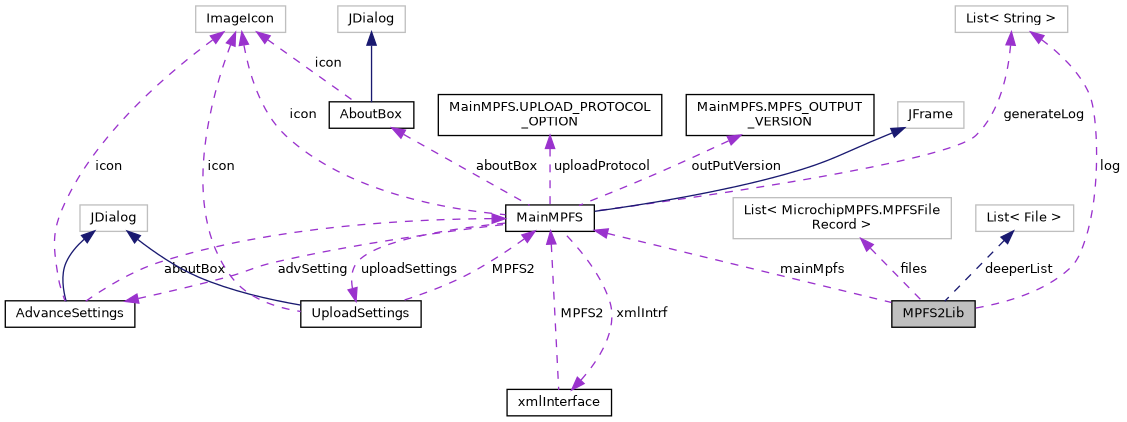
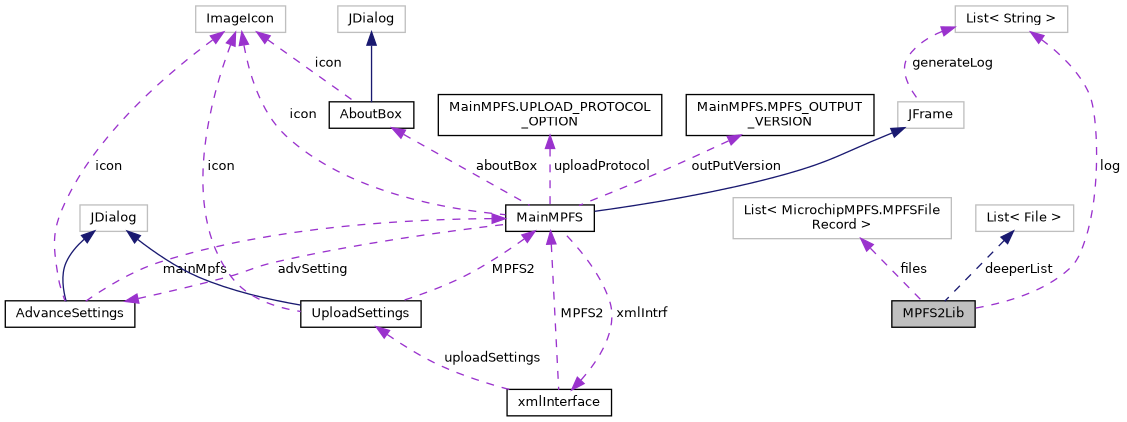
edge "MainMPFS" -> "List< String >": now "JFrame" -> "List< String >"
edge "MainMPFS" -> "UploadSettings": now "xmlInterface" -> "UploadSettings"
edge "MPFS2Lib" -> "MainMPFS": removed, label "mainMpfs"
edge "AdvanceSettings" -> "MainMPFS": label " aboutBox" -> " mainMpfs"
